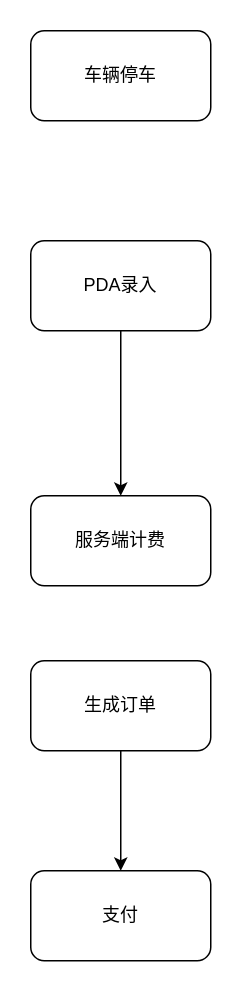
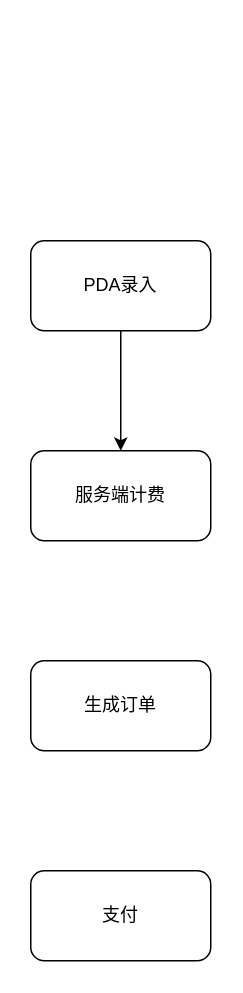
node "车辆停车": removed
node "服务端计费": moved (121, 541) -> (121, 496)
edge "生成订单" -> "支付": removed
